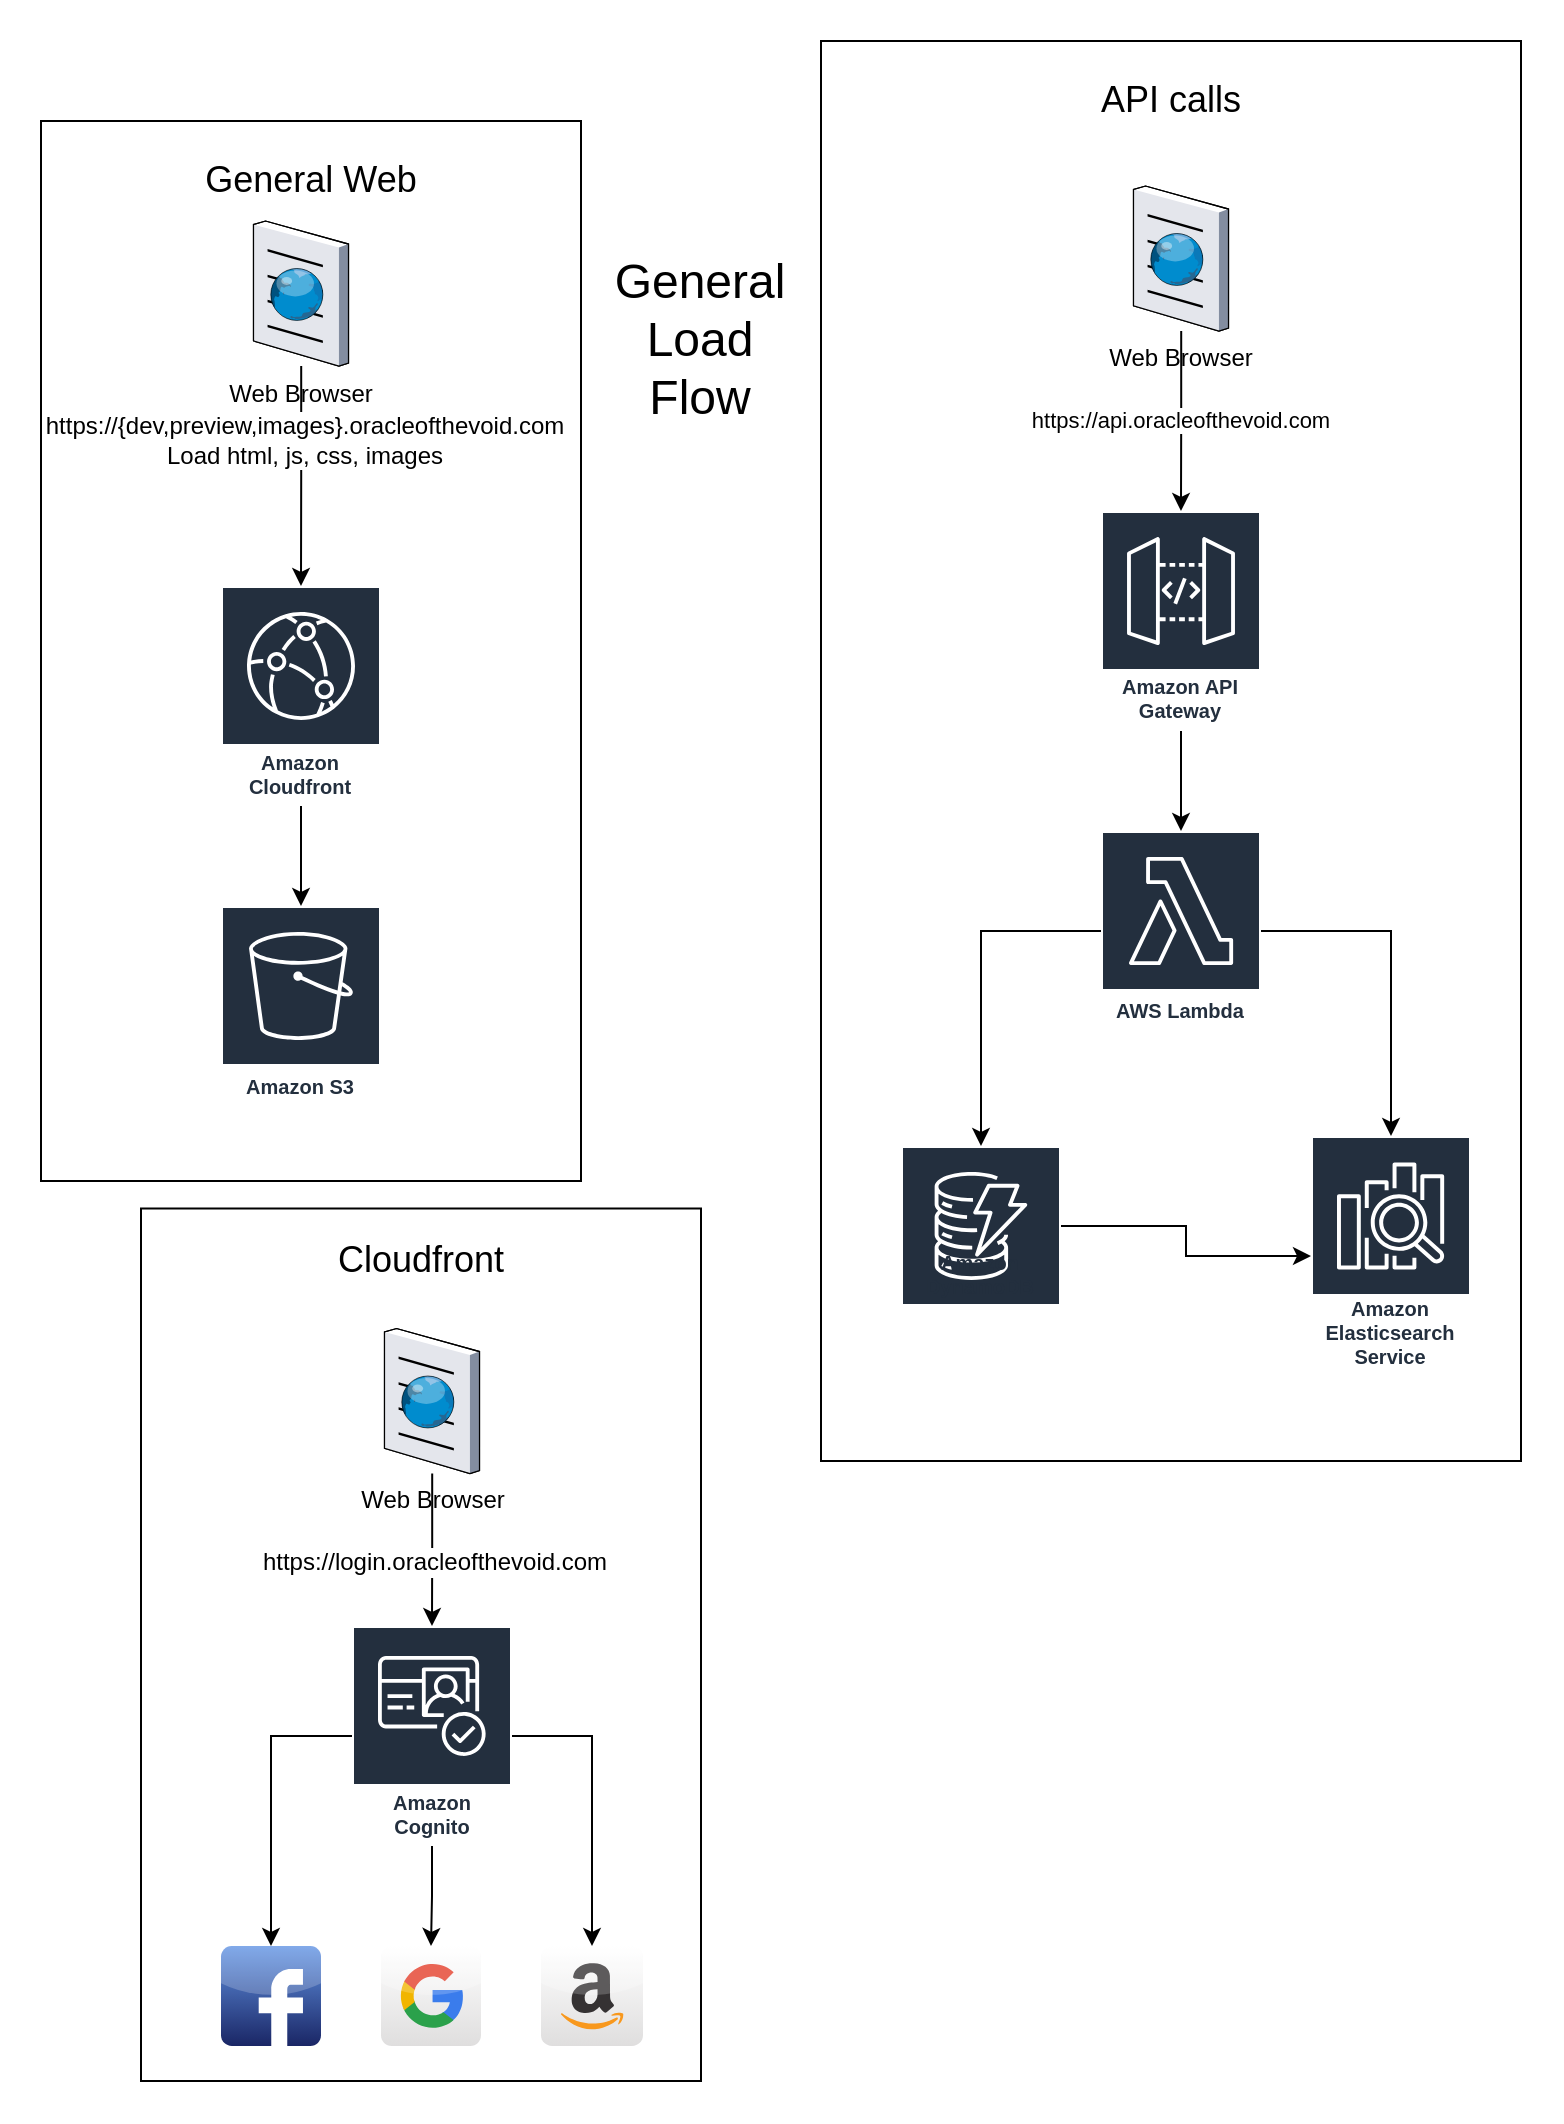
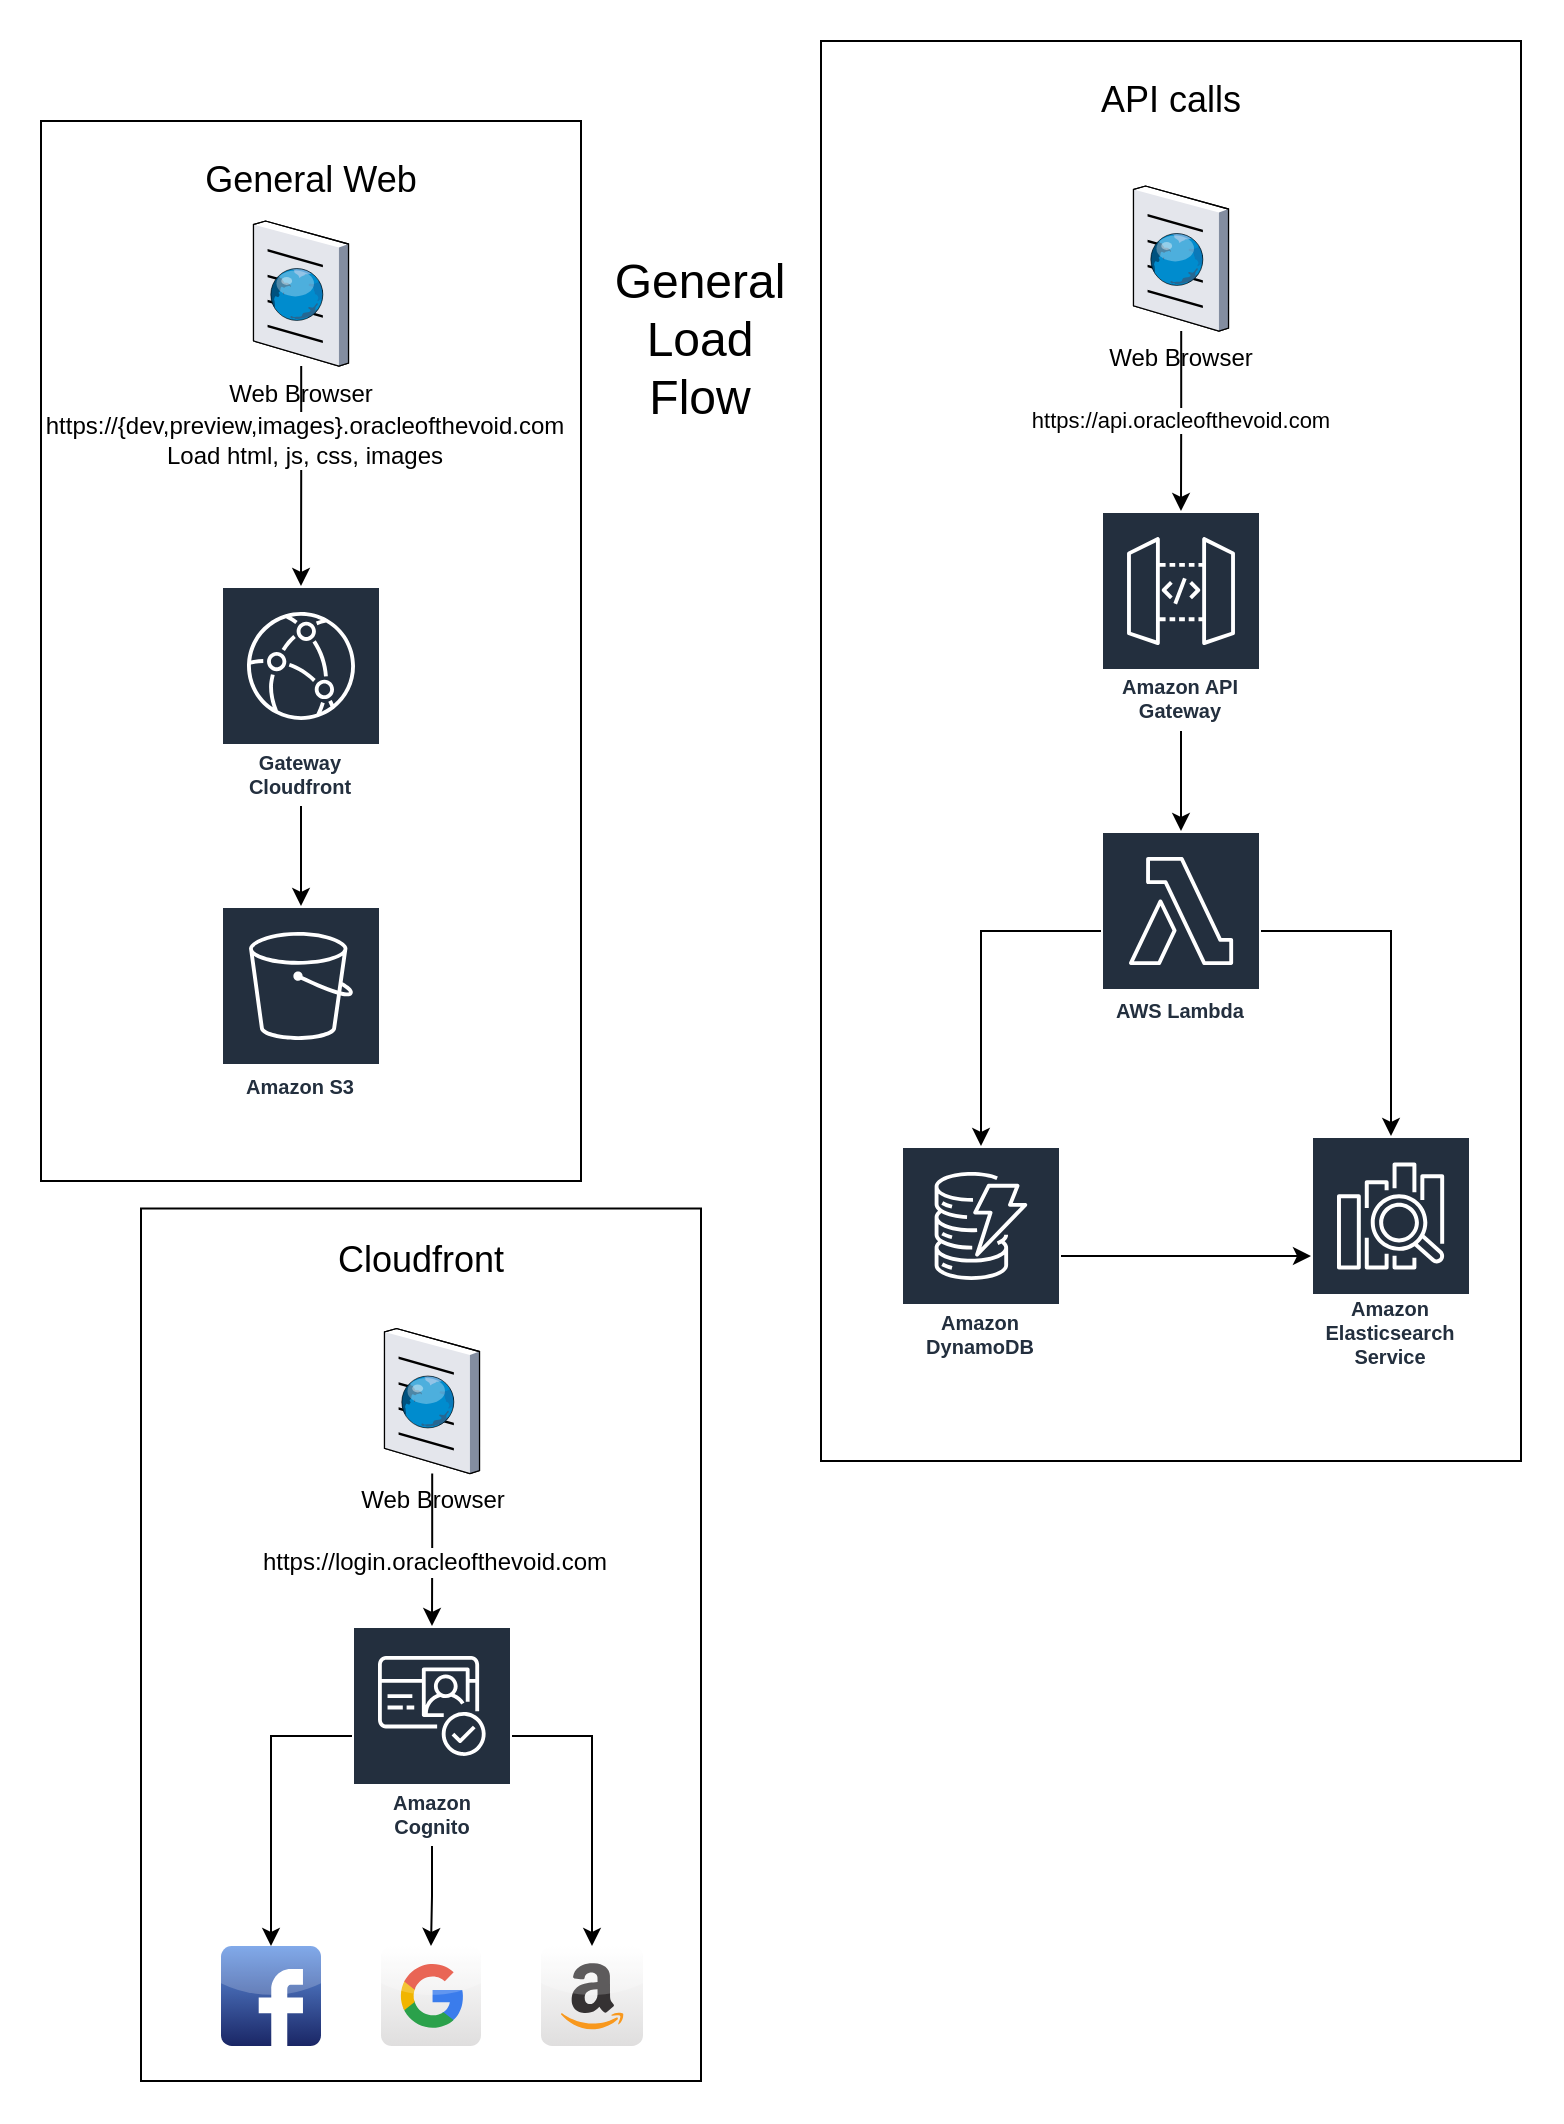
node "Amazon Cloudfront": label "Amazon Cloudfront" -> "Gateway Cloudfront"
node "Amazon DynamoDB": size 160x160 -> 160x220
